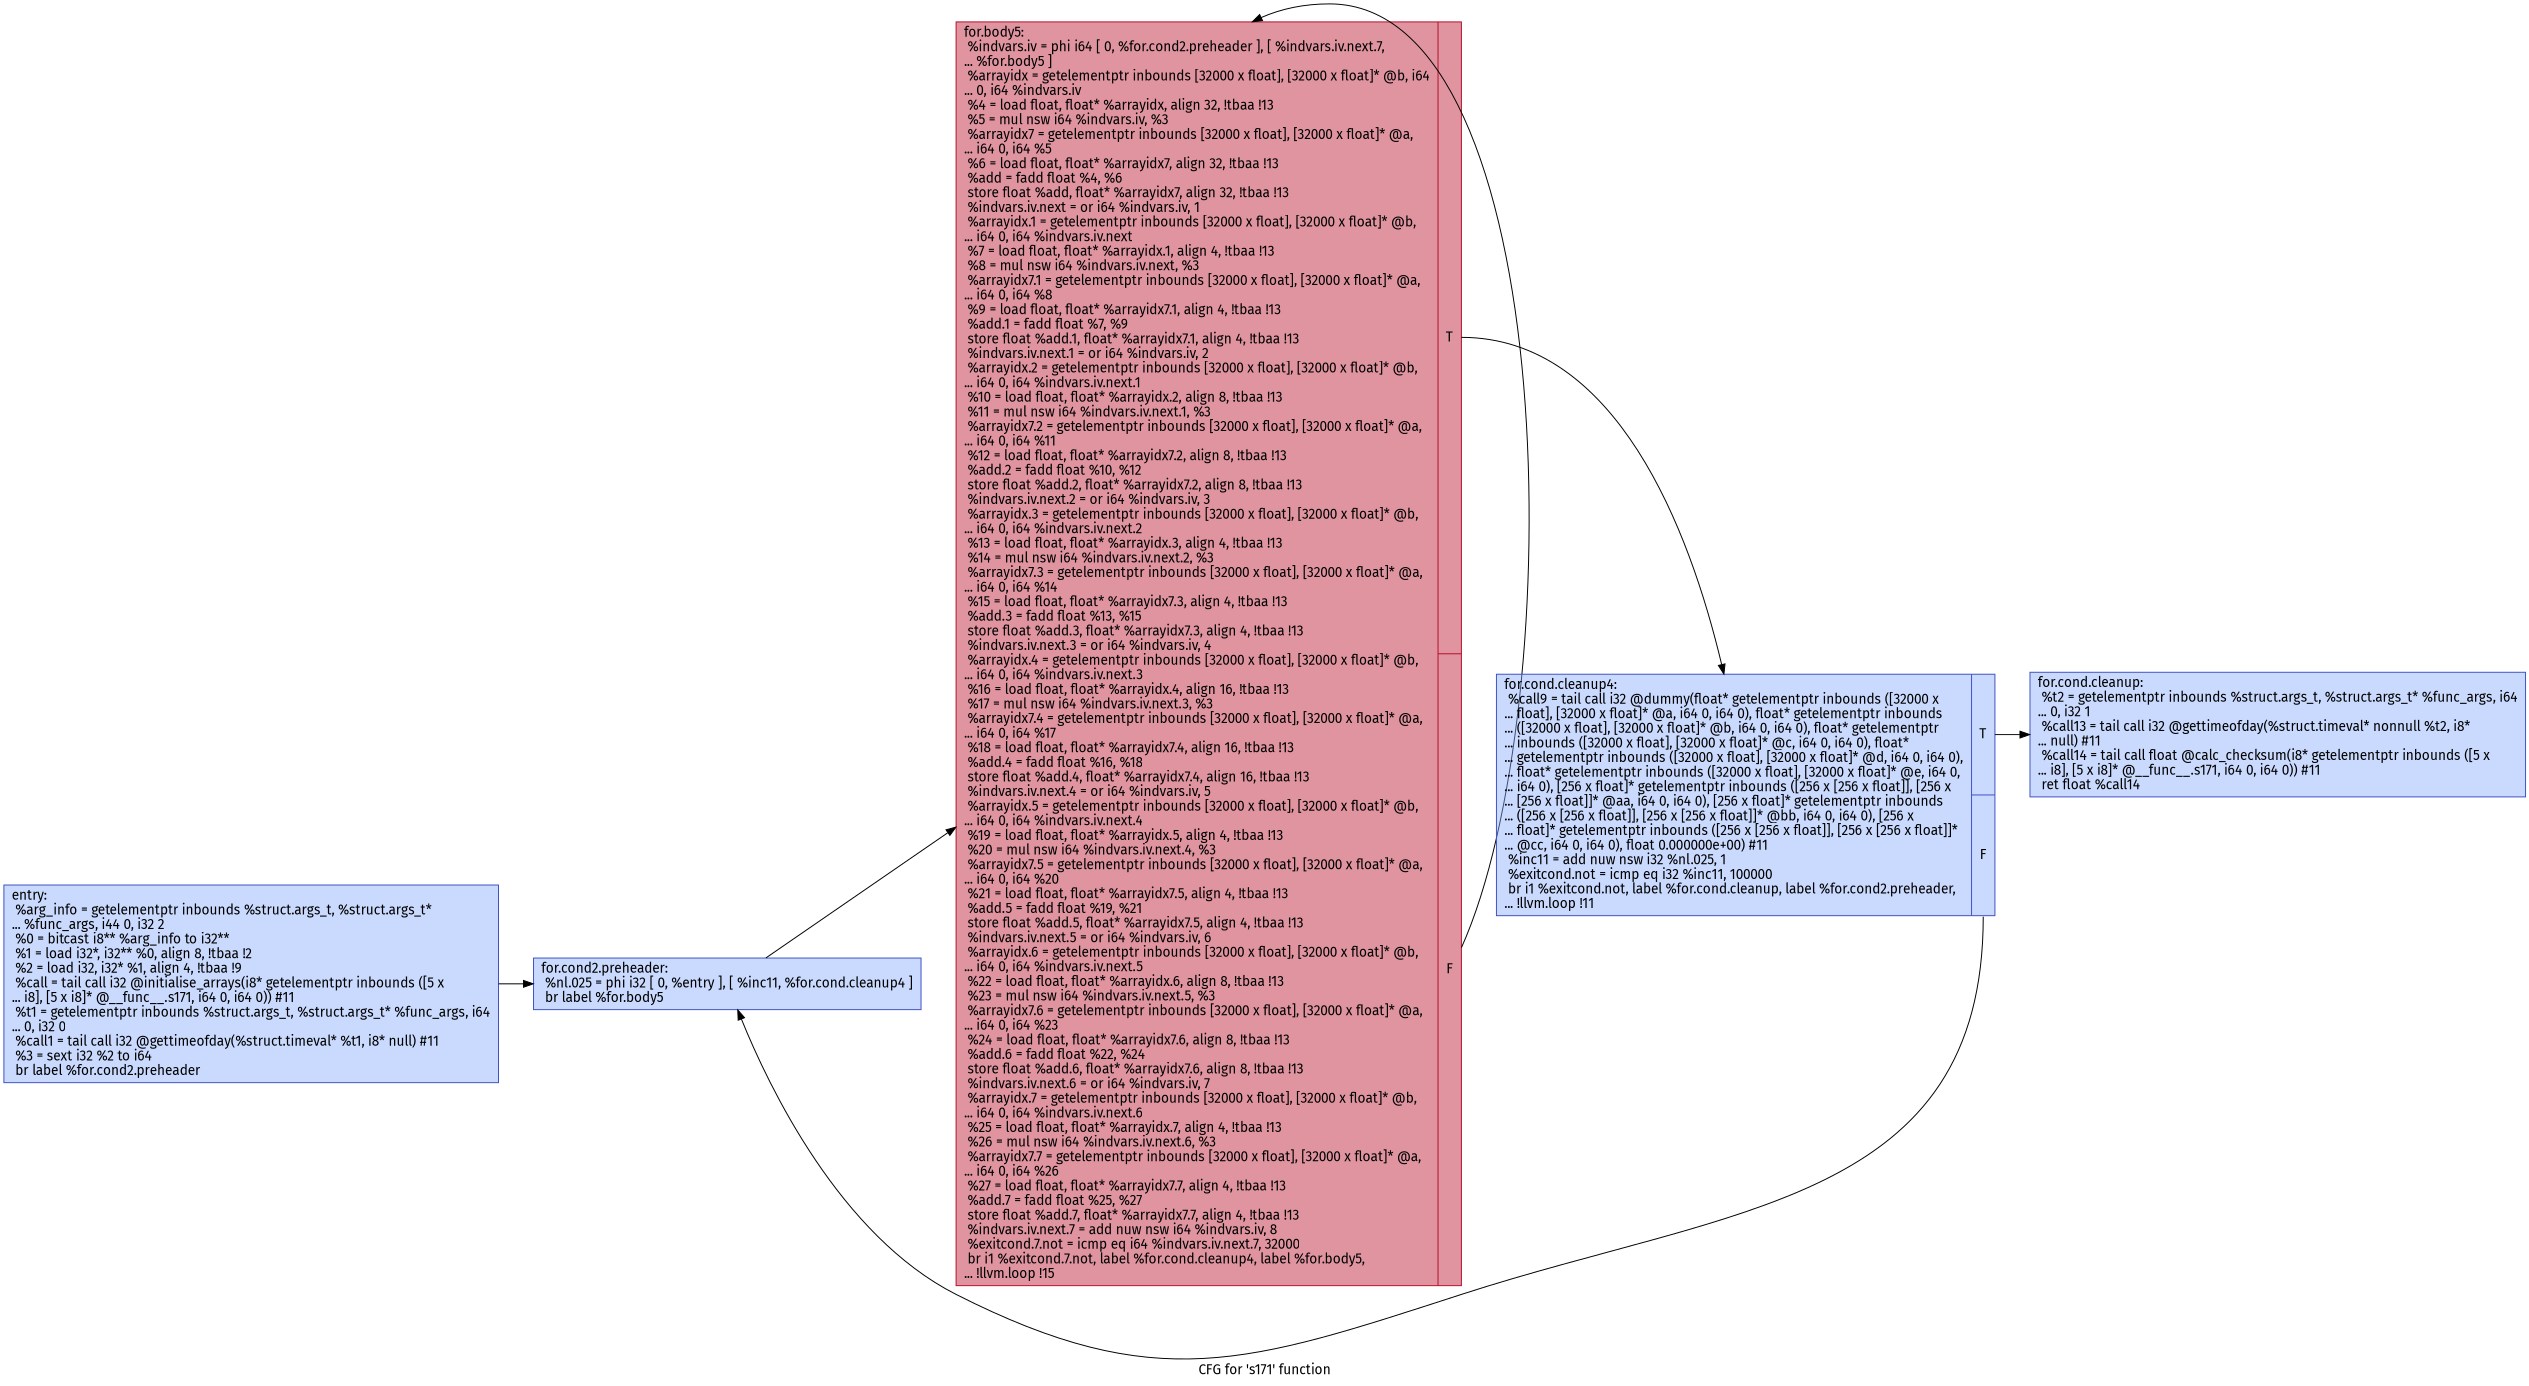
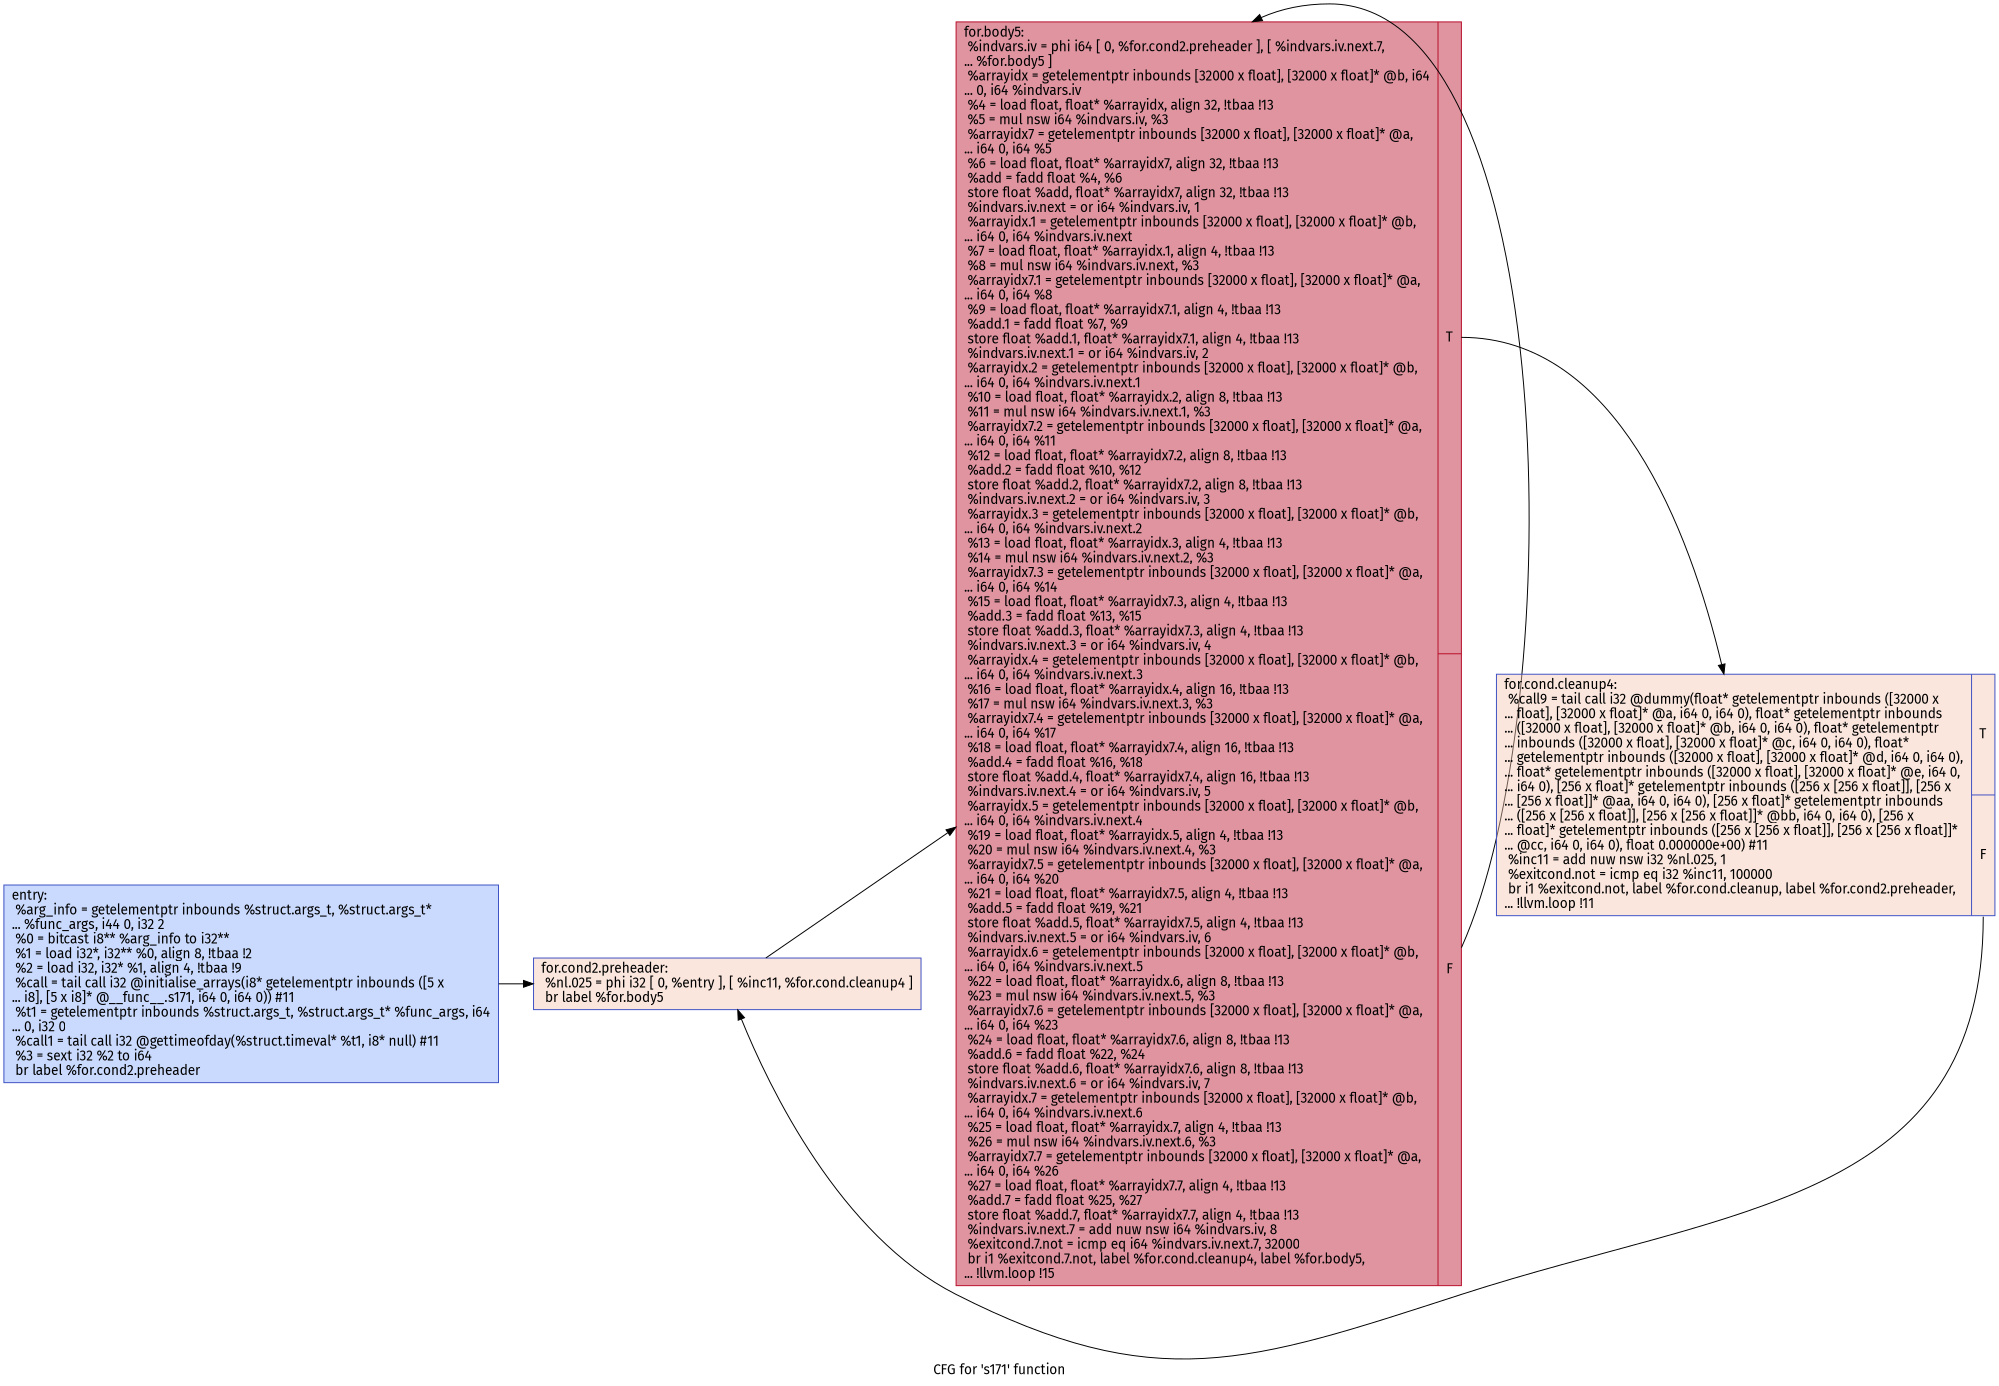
node "for.cond.cleanup:": removed
node "for.cond.cleanup4:": fillcolor #88abfd70 -> #f3c7b170
node "for.cond2.preheader:": fillcolor #88abfd70 -> #f3c7b170
